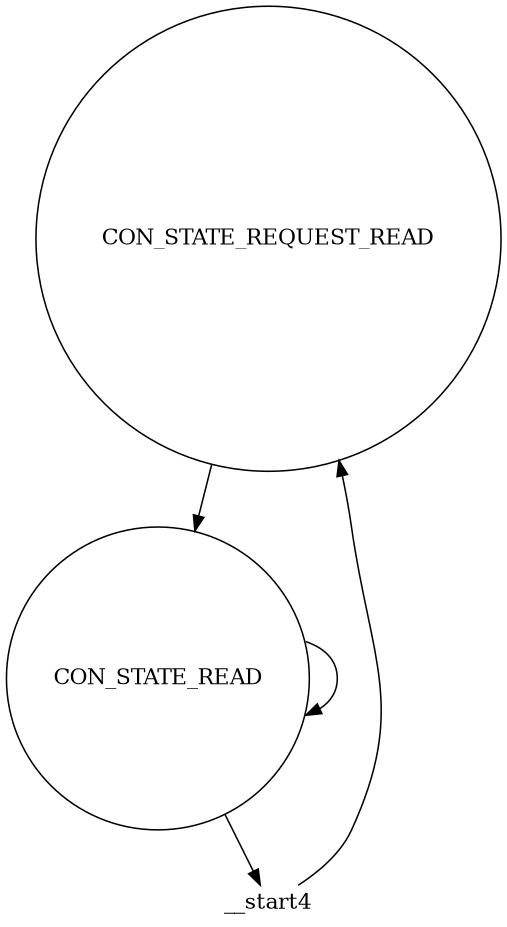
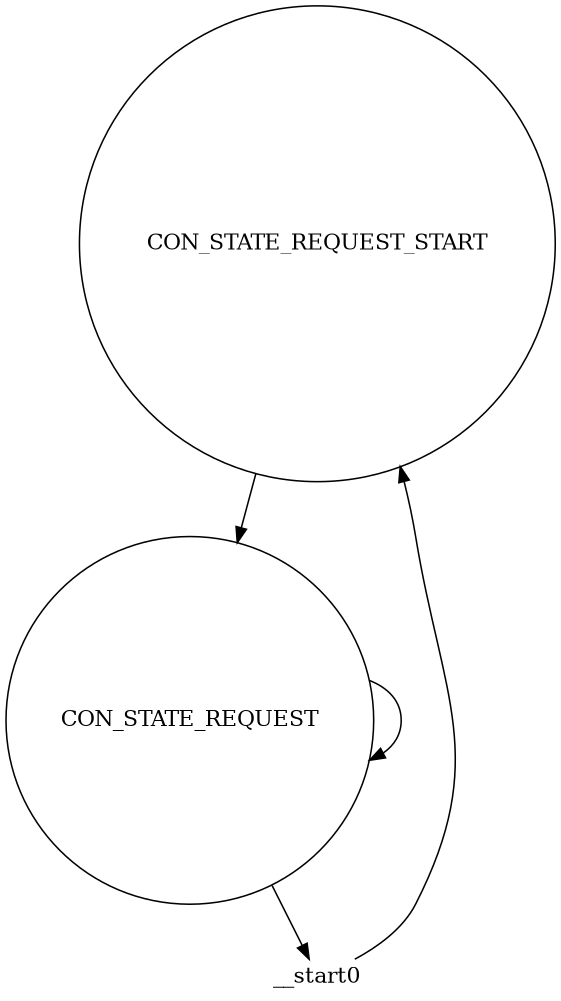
node "CON_STATE_REQUEST_READ": label "CON_STATE_REQUEST_READ" -> "CON_STATE_REQUEST_START"
node "CON_STATE_READ": label "CON_STATE_READ" -> "CON_STATE_REQUEST"
node "__start4": label "__start4" -> "__start0"
